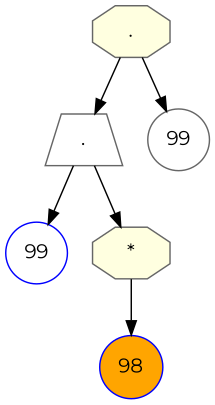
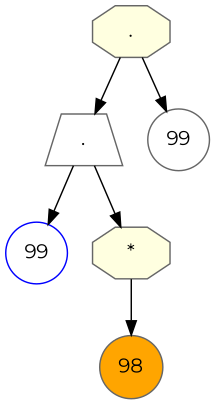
node "98": color blue -> gray40
